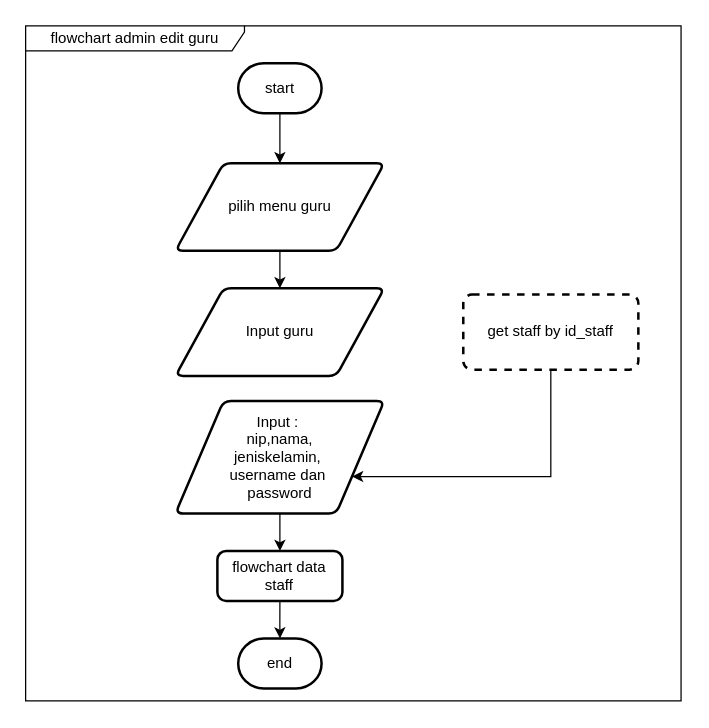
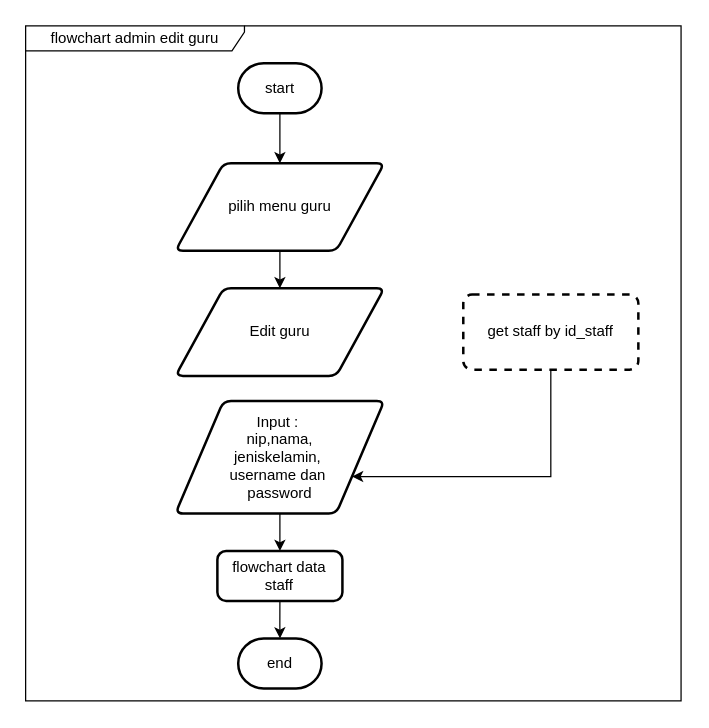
node "Input guru": label "Input guru" -> "Edit guru"
